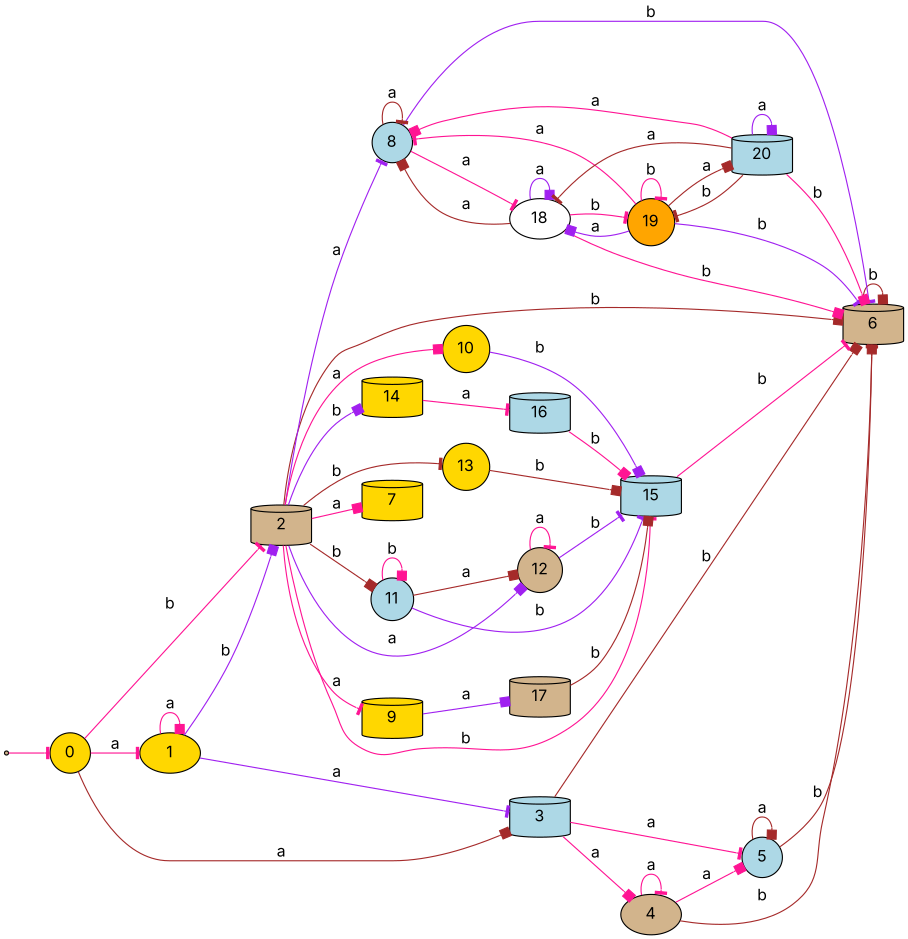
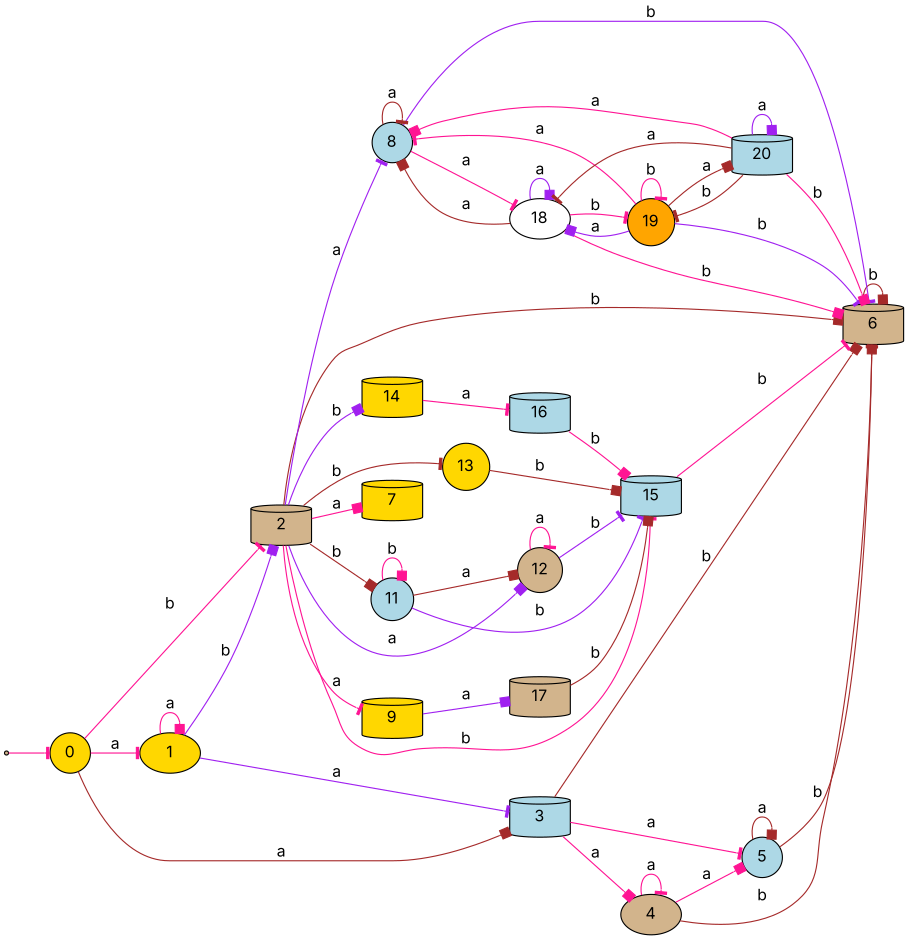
node "10": removed
